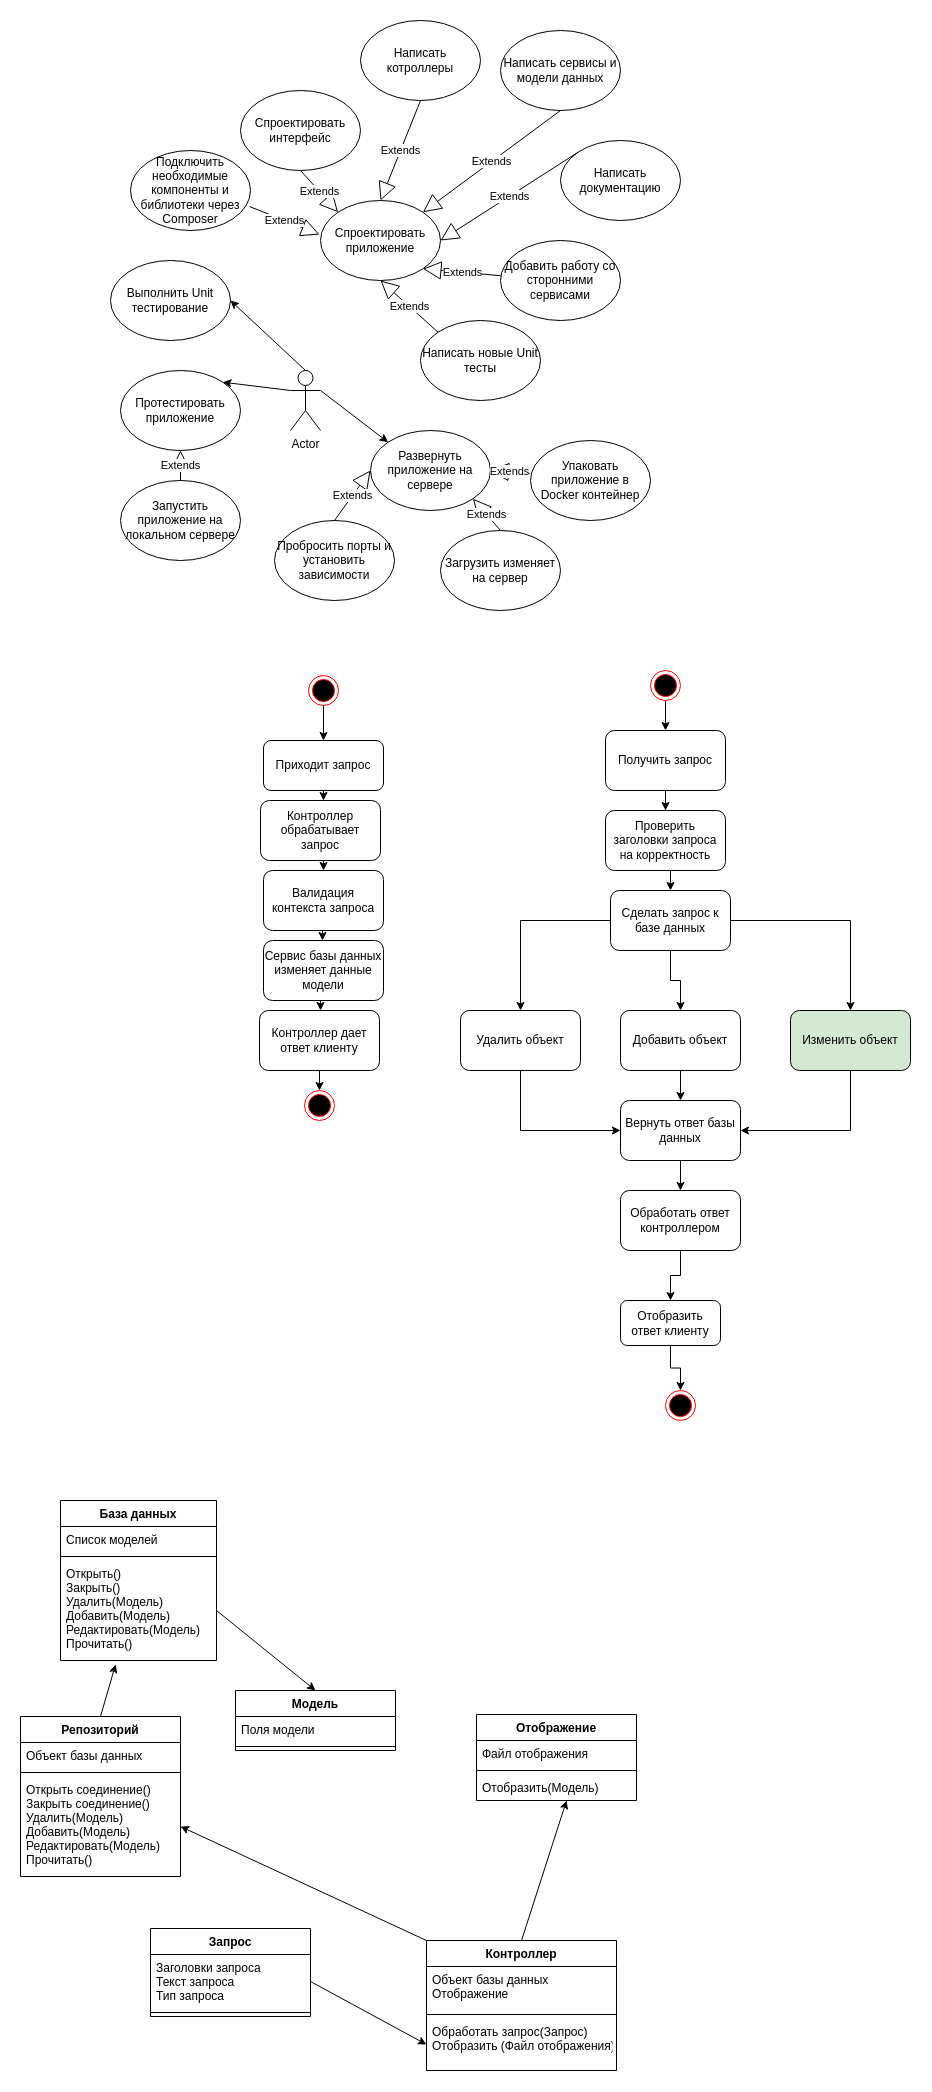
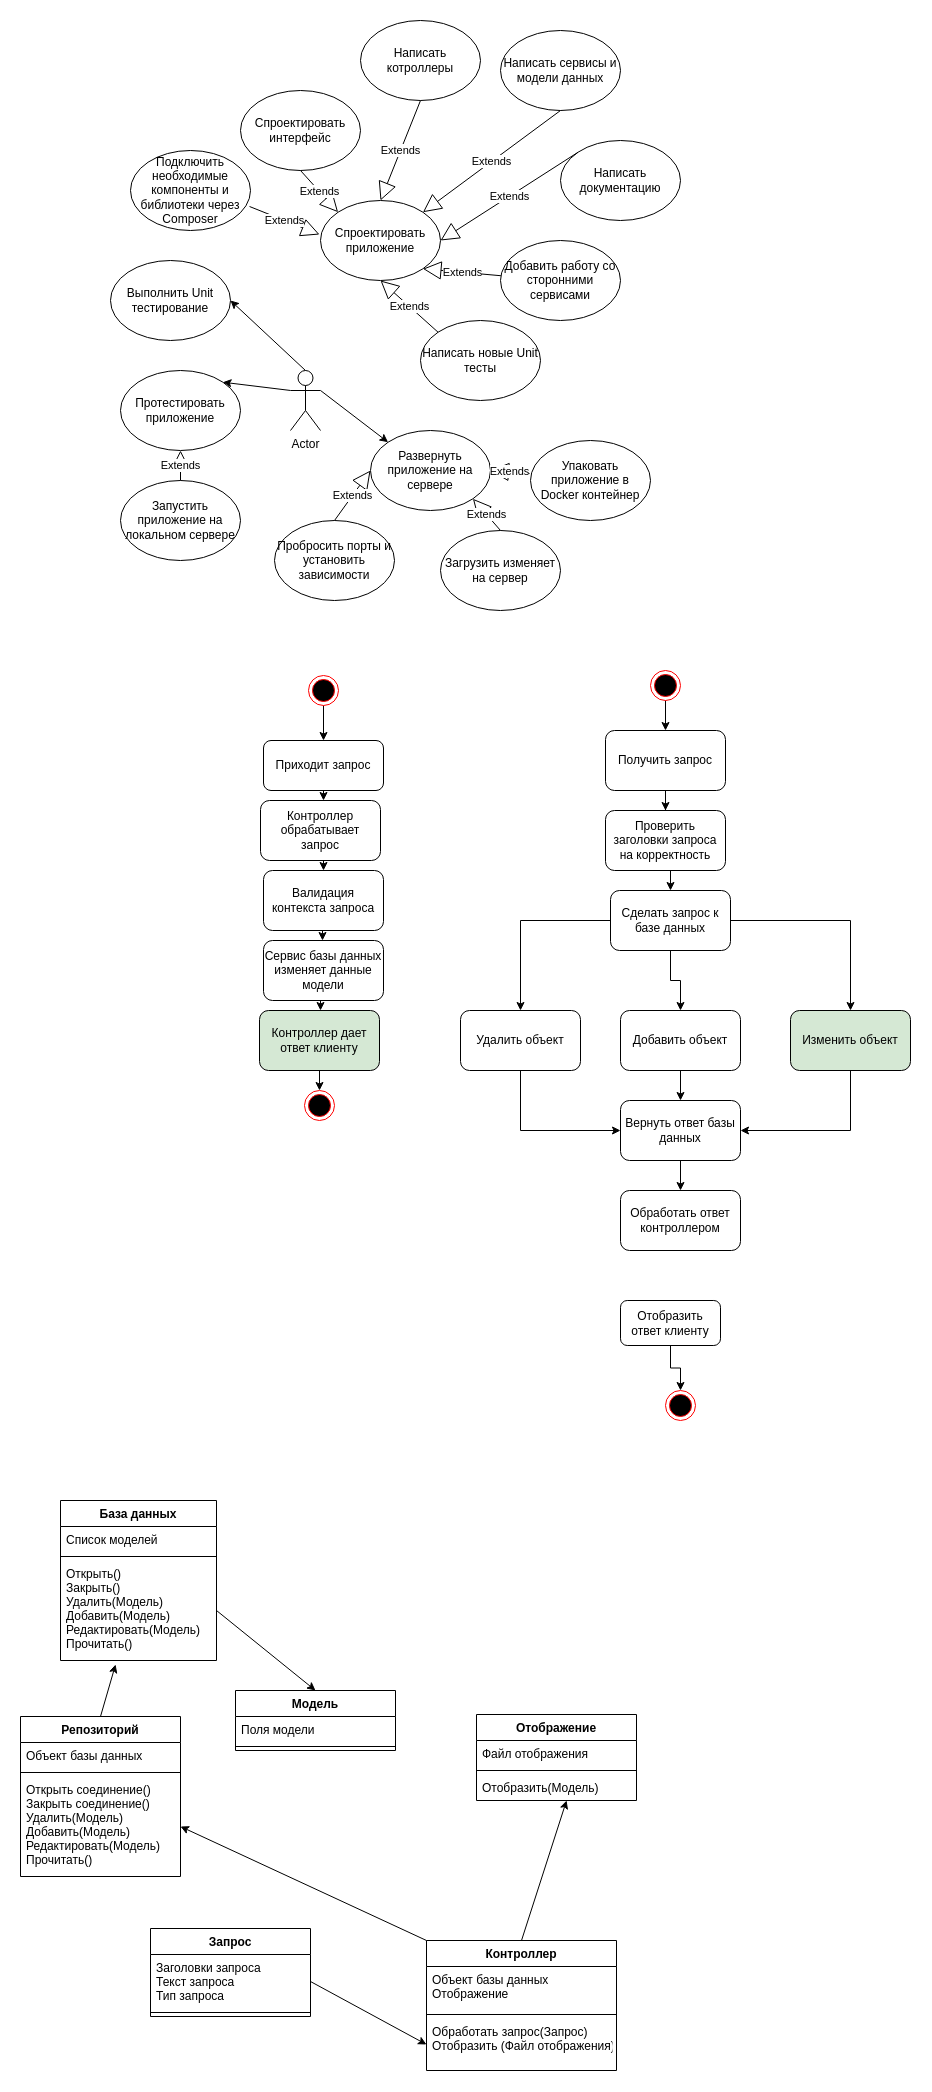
node "Контроллер дает ответ клиенту": fillcolor #ffffff -> #d5e8d4
edge "Обработать ответ контроллером" -> "Отобразить ответ клиенту": removed
